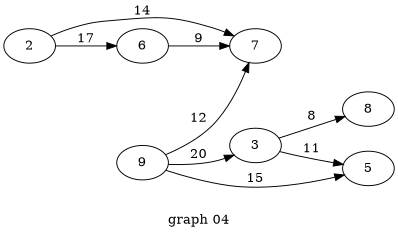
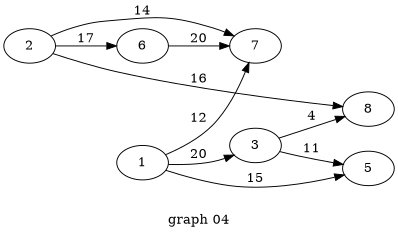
edge "6" -> "7": label " 9 " -> " 20 "
edge "2" -> "8": added, label "16"
edge "3" -> "8": label " 8 " -> " 4 "
node "9": label "9" -> "1"
